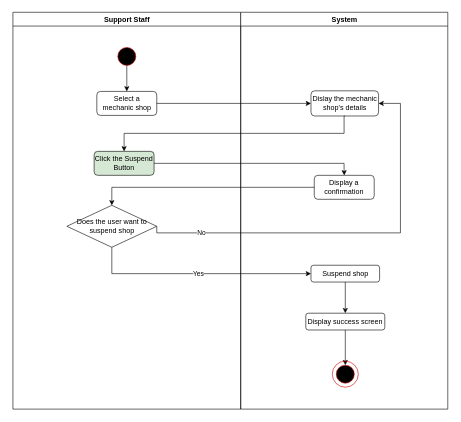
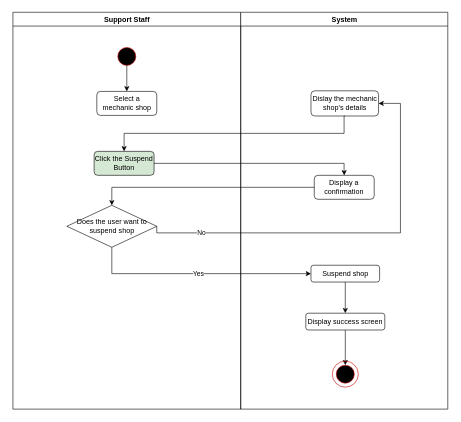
edge "Select a mechanic shop" -> "Dislay the mechanic shop's details": removed
